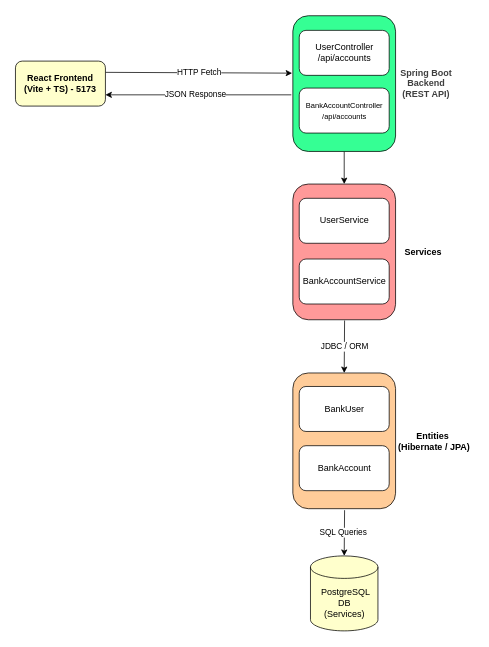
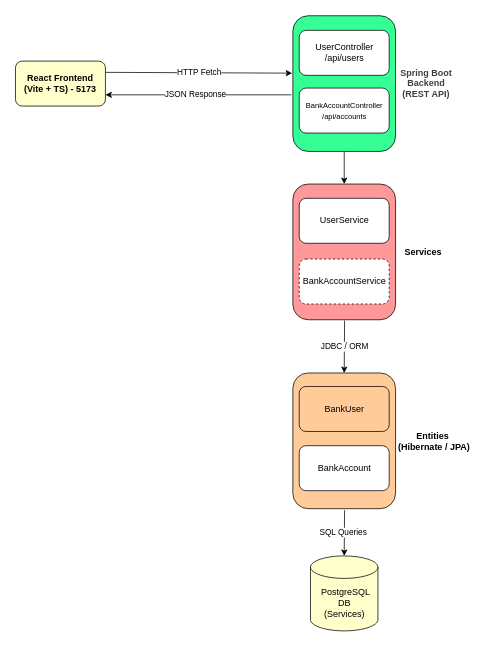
node "UserController /api/accounts": label "UserController /api/accounts" -> "UserController /api/users"
node "BankAccountService": style solid -> dashed
node "BankUser": fillcolor #ffffff -> #ffcc99
